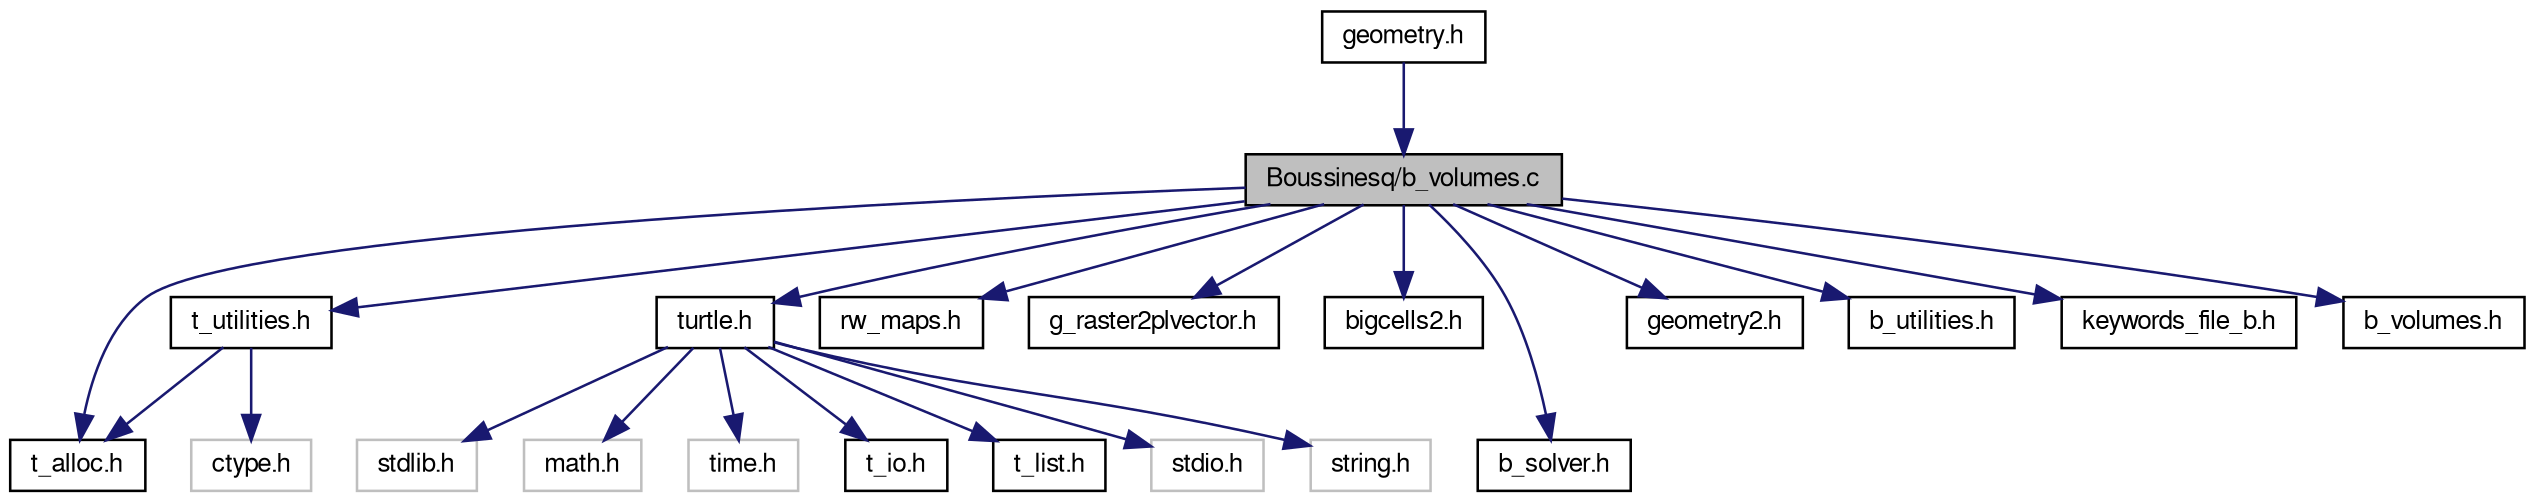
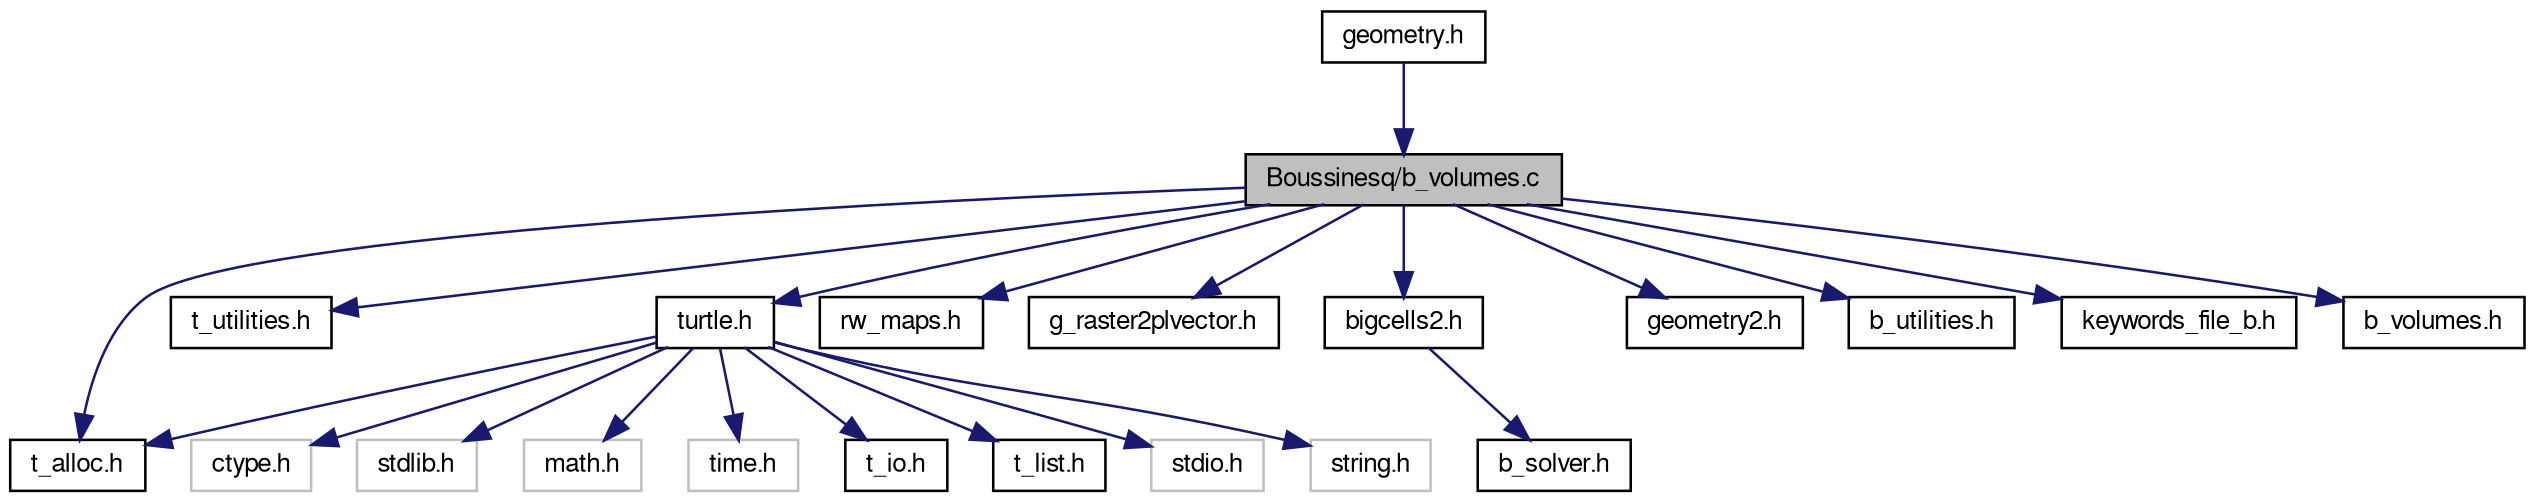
edge "Boussinesq/b_volumes.c" -> "b_solver.h": now "bigcells2.h" -> "b_solver.h"
edge "t_utilities.h" -> "ctype.h": now "turtle.h" -> "ctype.h"
edge "t_utilities.h" -> "t_alloc.h": now "turtle.h" -> "t_alloc.h"
